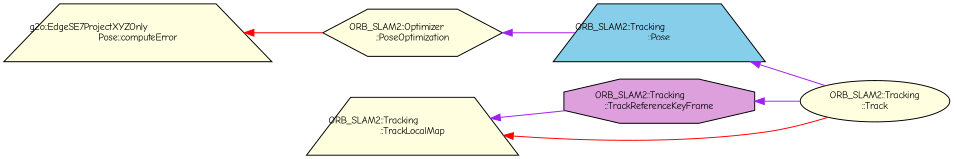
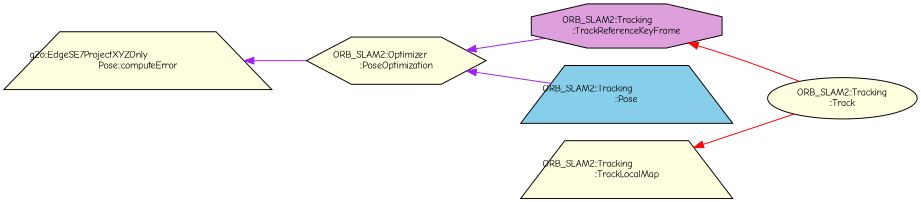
edge "ORB_SLAM2::Optimizer ::PoseOptimization" -> "g2o::EdgeSE7ProjectXYZOnly Pose::computeError": color red -> purple
edge "ORB_SLAM2::Tracking ::Track" -> "ORB_SLAM2::Tracking ::Pose": removed
edge "ORB_SLAM2::Tracking ::Track" -> "ORB_SLAM2::Tracking ::TrackReferenceKeyFrame": color purple -> red
edge "ORB_SLAM2::Tracking ::TrackReferenceKeyFrame" -> "ORB_SLAM2::Tracking ::TrackLocalMap": now "ORB_SLAM2::Tracking ::TrackReferenceKeyFrame" -> "ORB_SLAM2::Optimizer ::PoseOptimization"
